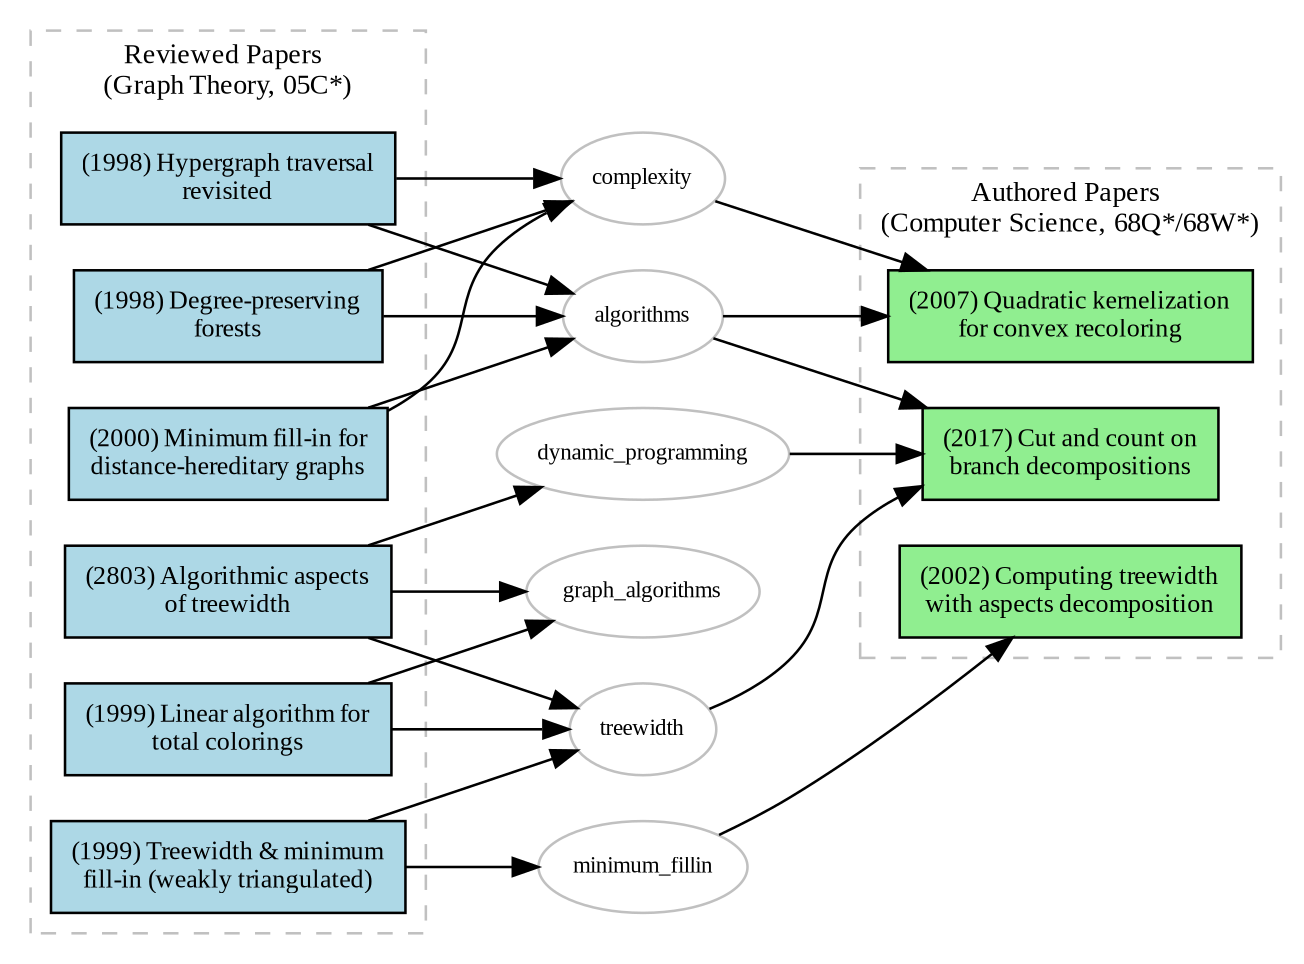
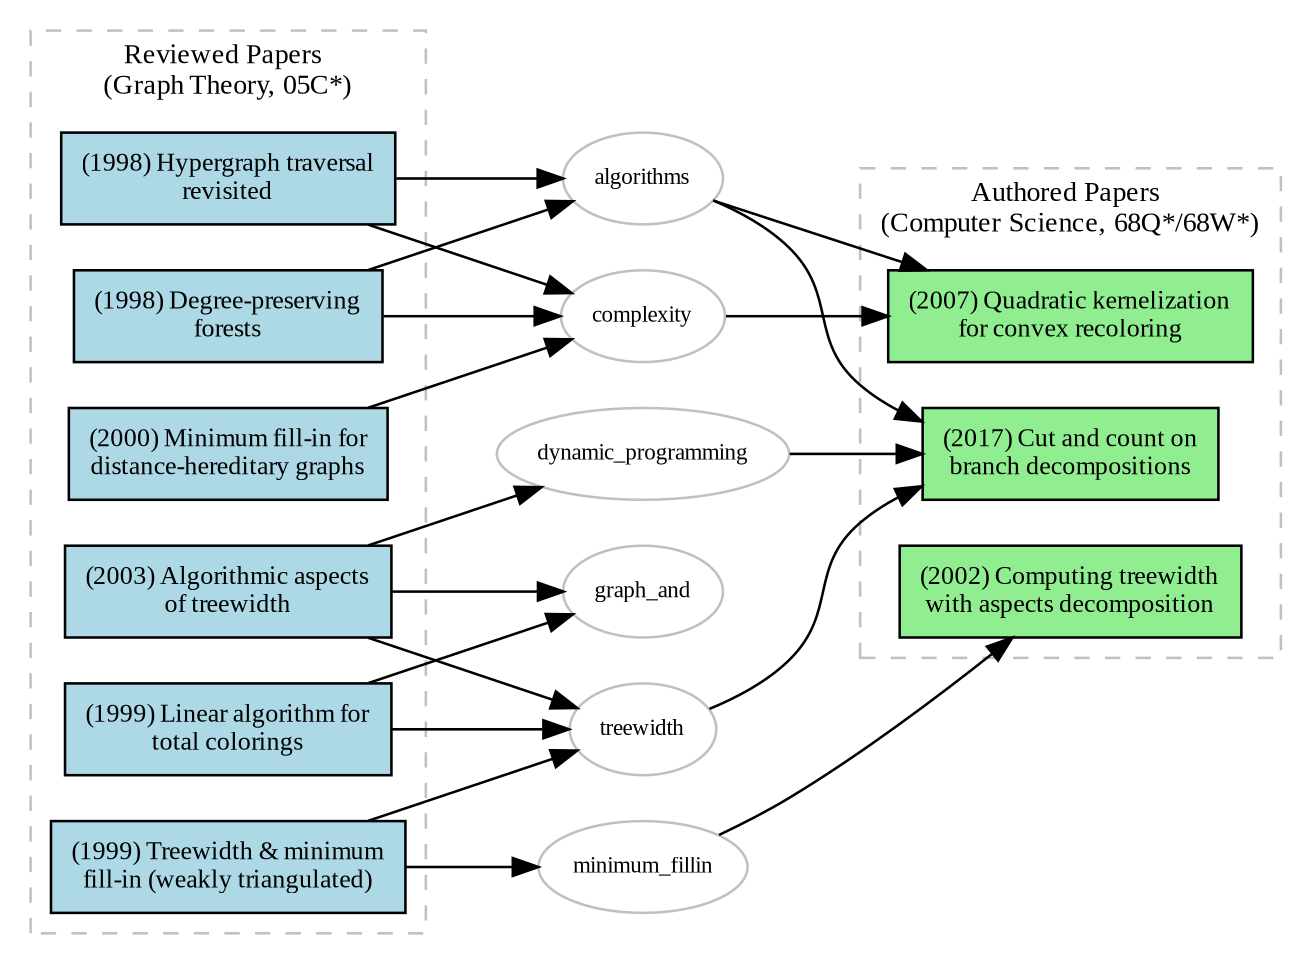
edge "(2000) Minimum fill-in for distance-hereditary graphs" -> "algorithms": removed
node "(2803) Algorithmic aspects of treewidth": label "(2803) Algorithmic aspects of treewidth" -> "(2003) Algorithmic aspects of treewidth"
node "graph_algorithms": label "graph_algorithms" -> "graph_and"
